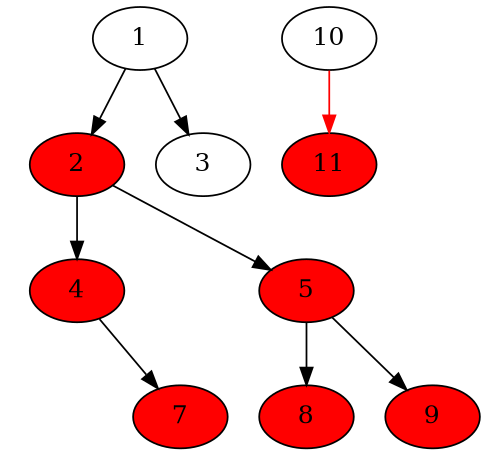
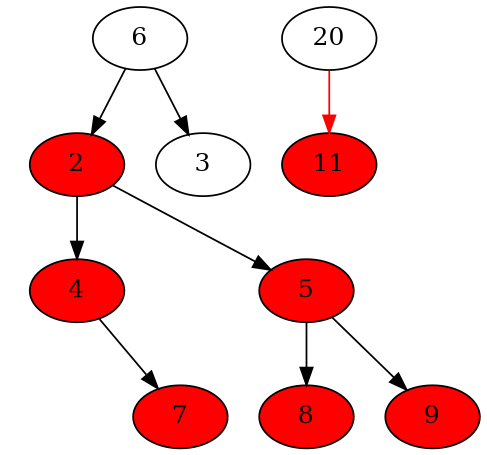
node "1": label "1" -> "6"
node "10": label "10" -> "20"
